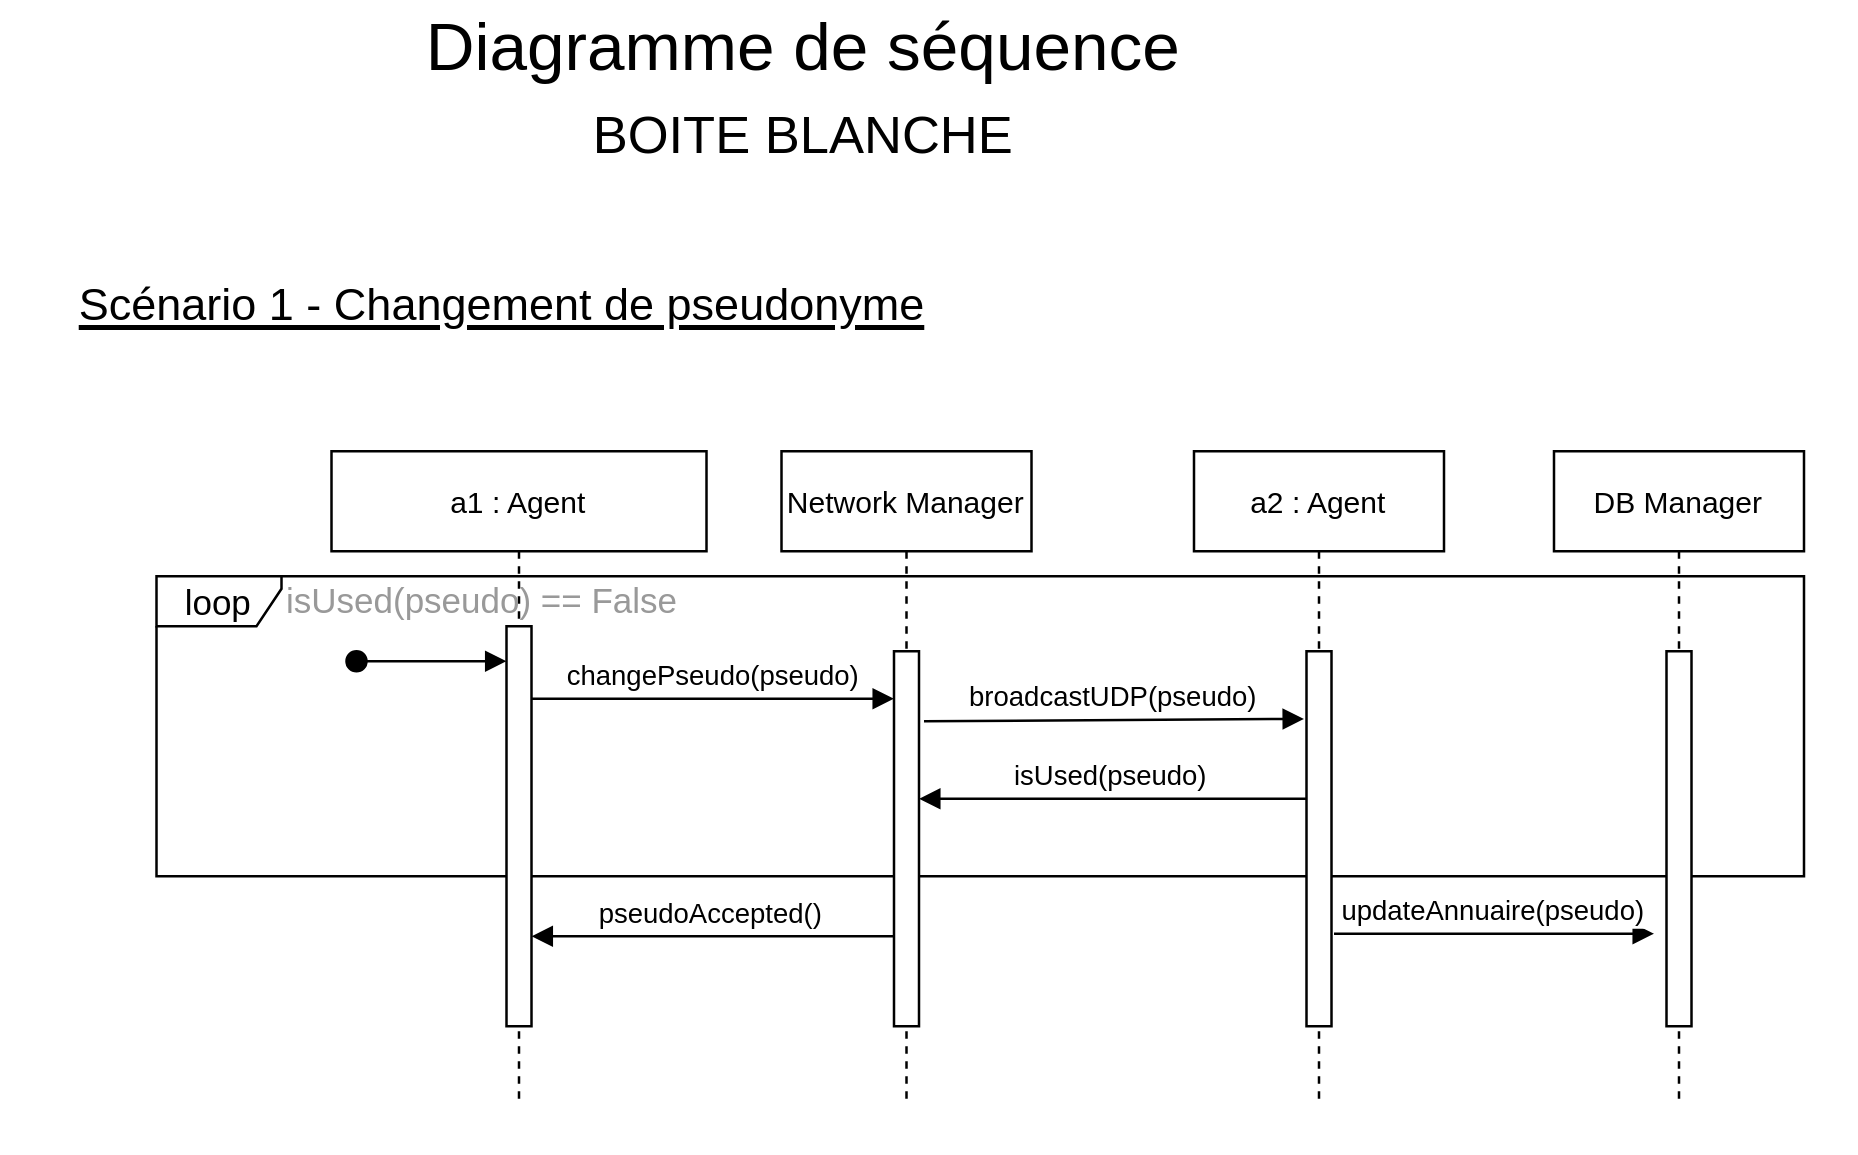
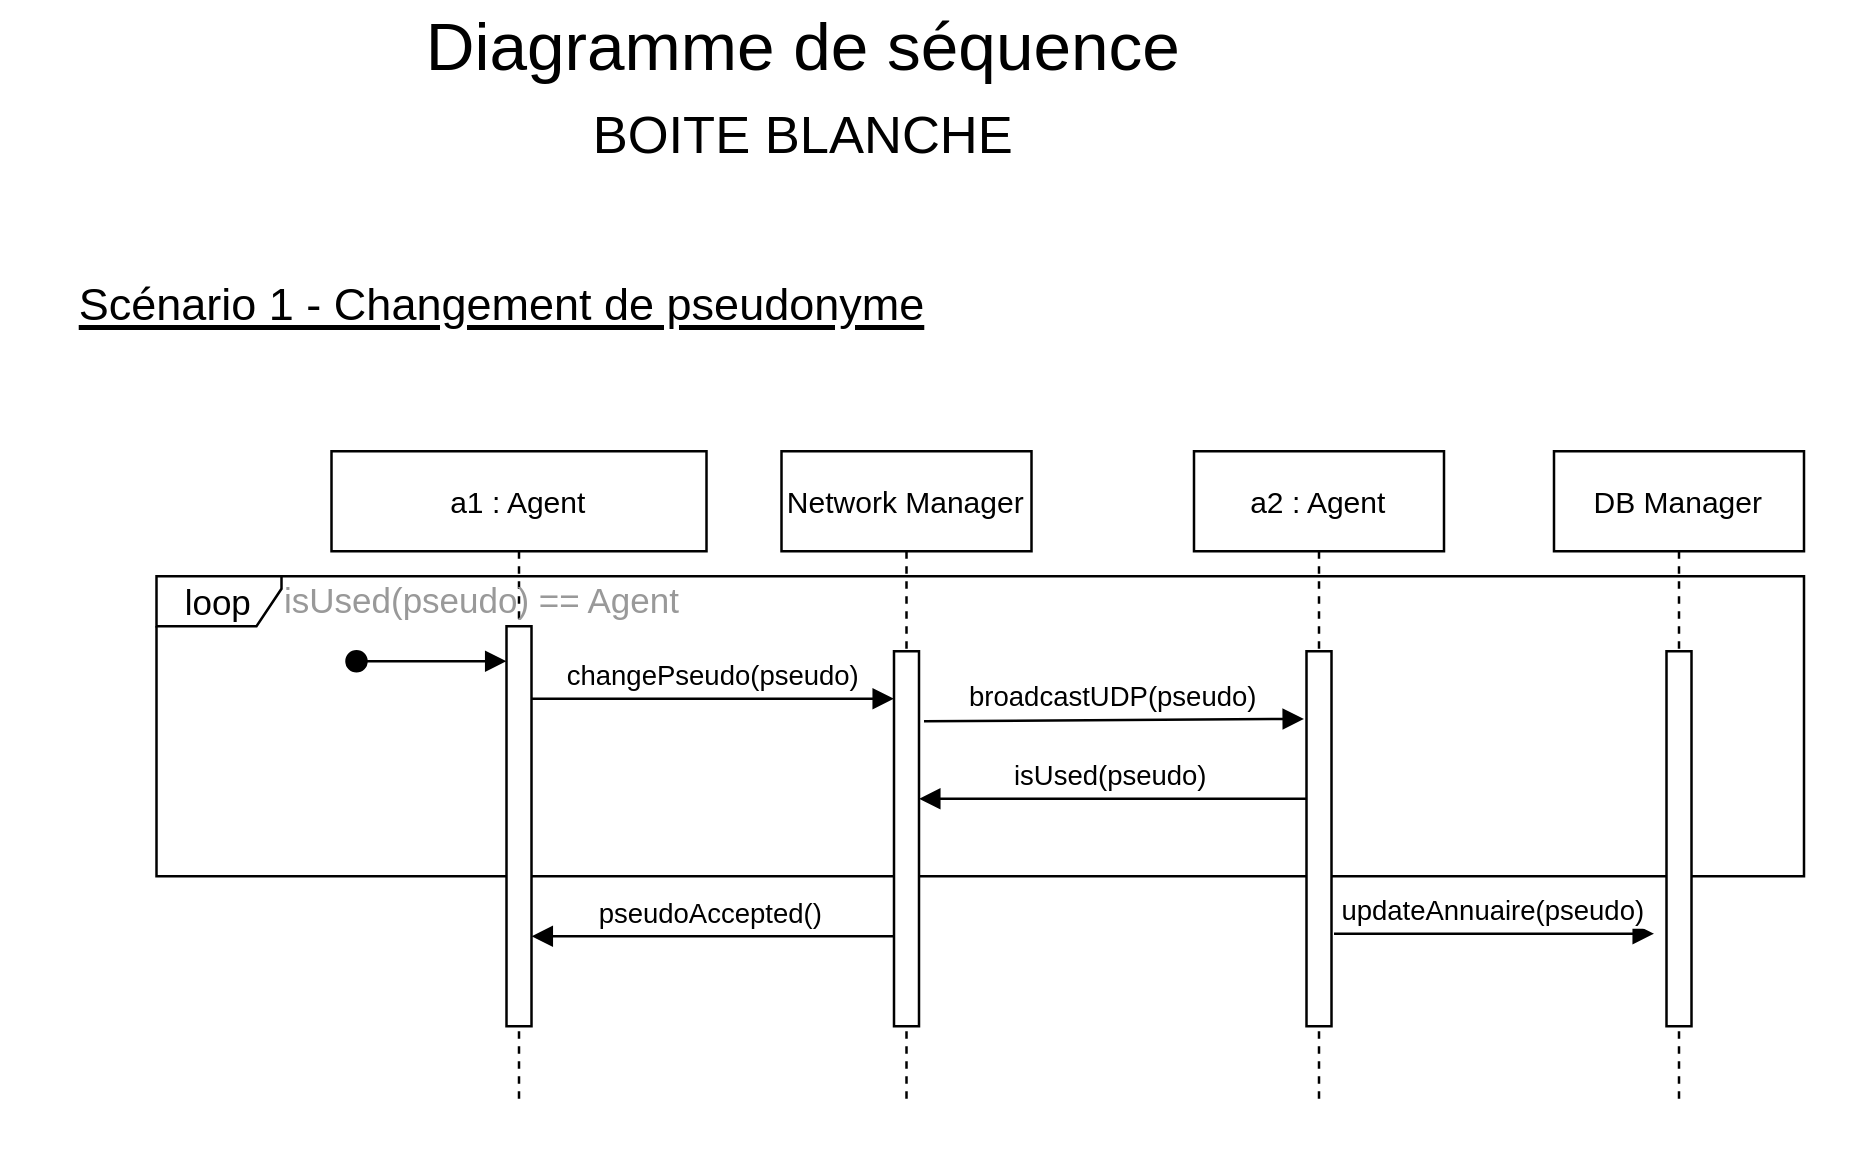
node "isUsed(pseudo) == False": label "isUsed(pseudo) == False" -> "isUsed(pseudo) == Agent"
